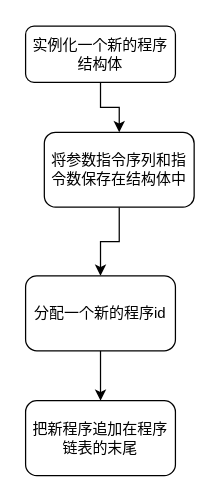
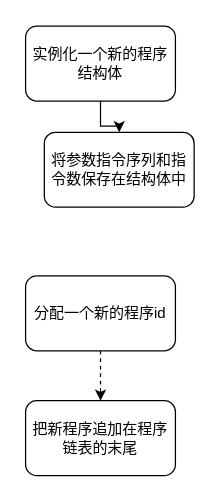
node "实例化一个新的程序结构体": size 150x56 -> 150x75
edge "将参数指令序列和指令数保存在结构体中" -> "分配一个新的程序id": removed
edge "分配一个新的程序id" -> "把新程序追加在程序链表的末尾": style solid -> dashed
